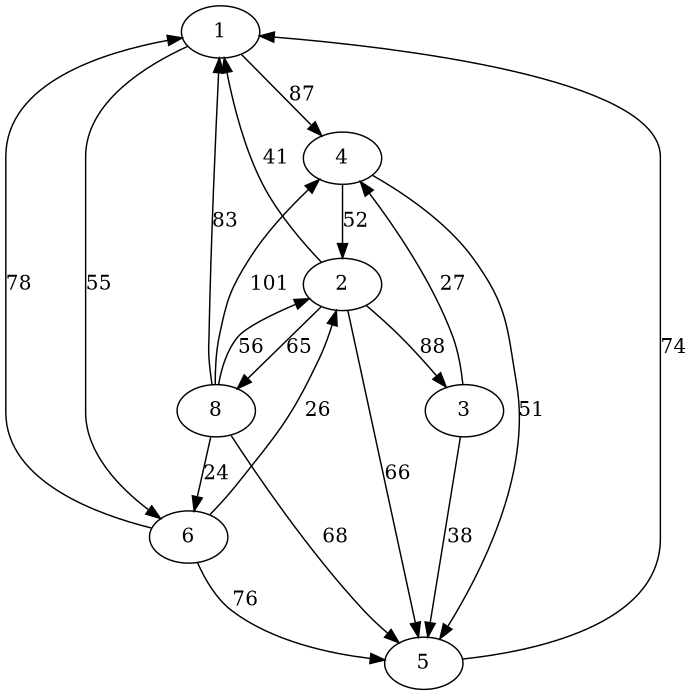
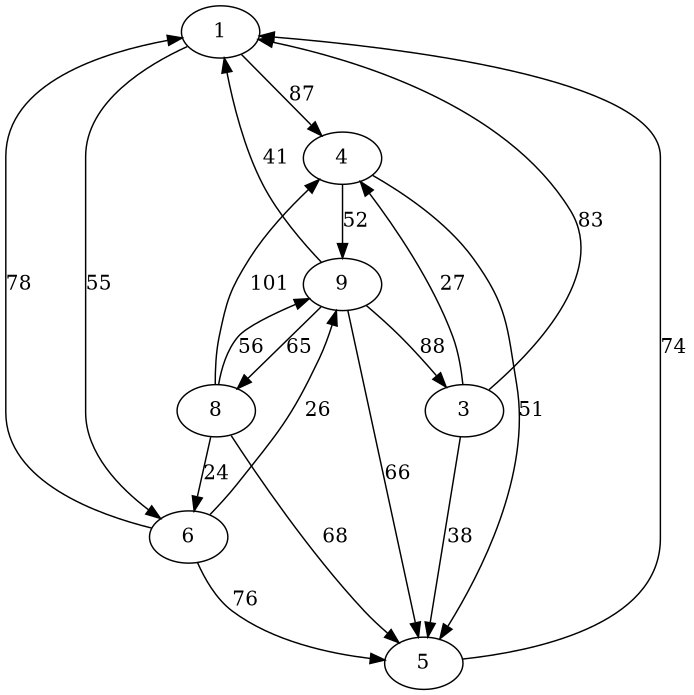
edge "8" -> "1": now "3" -> "1"
node "2": label "2" -> "9"
